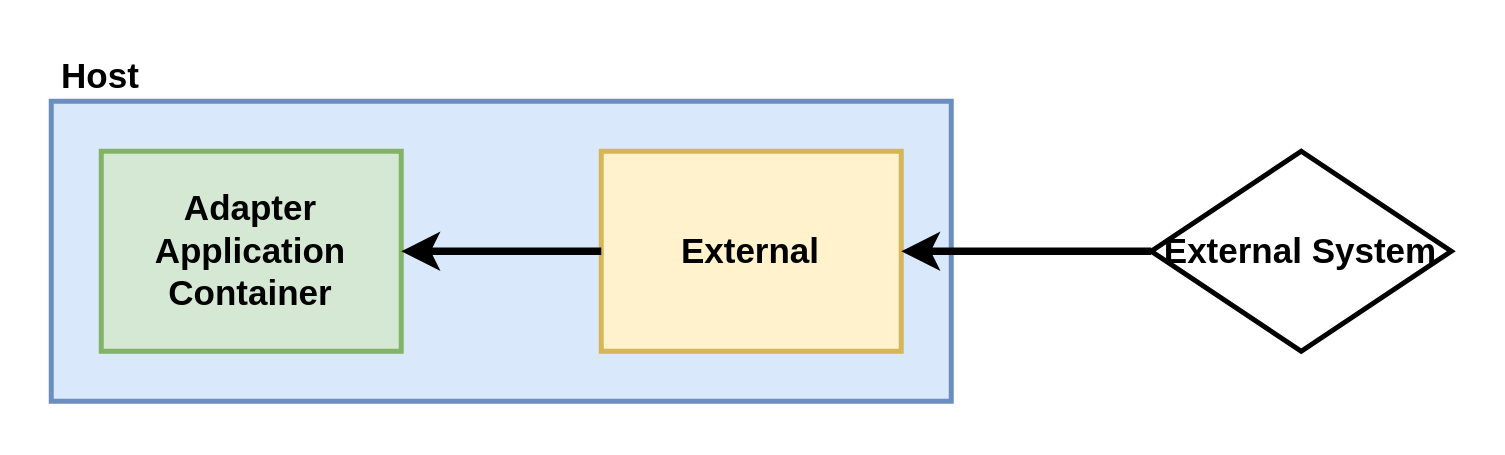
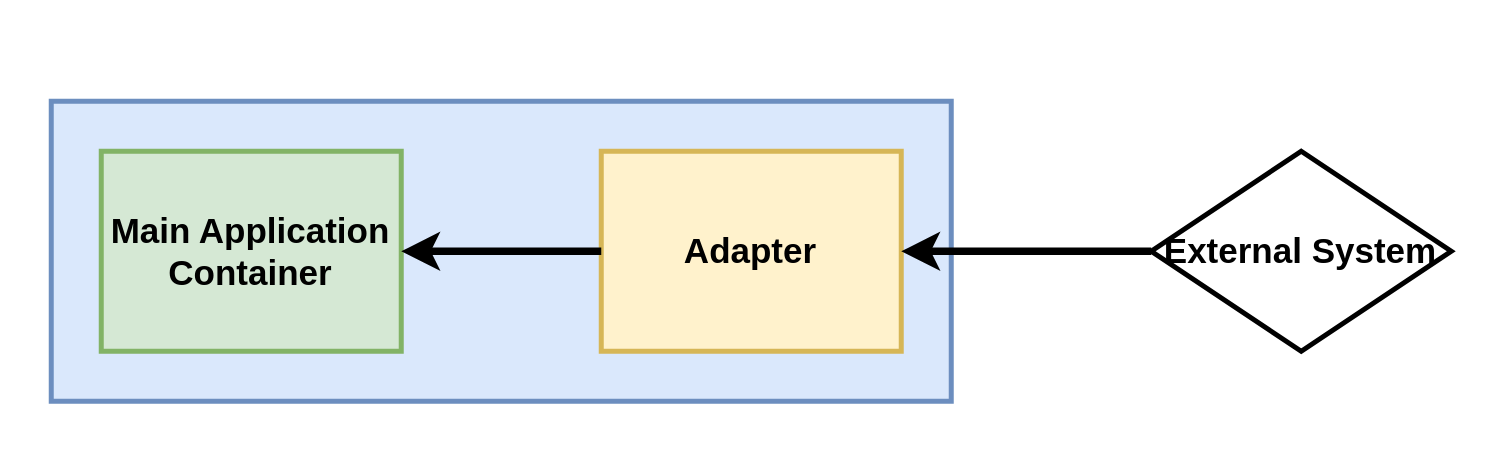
node "Host": removed
node "Adapter Application Container": label "Adapter Application Container" -> "Main Application Container"
node "External": label "External" -> "Adapter"
